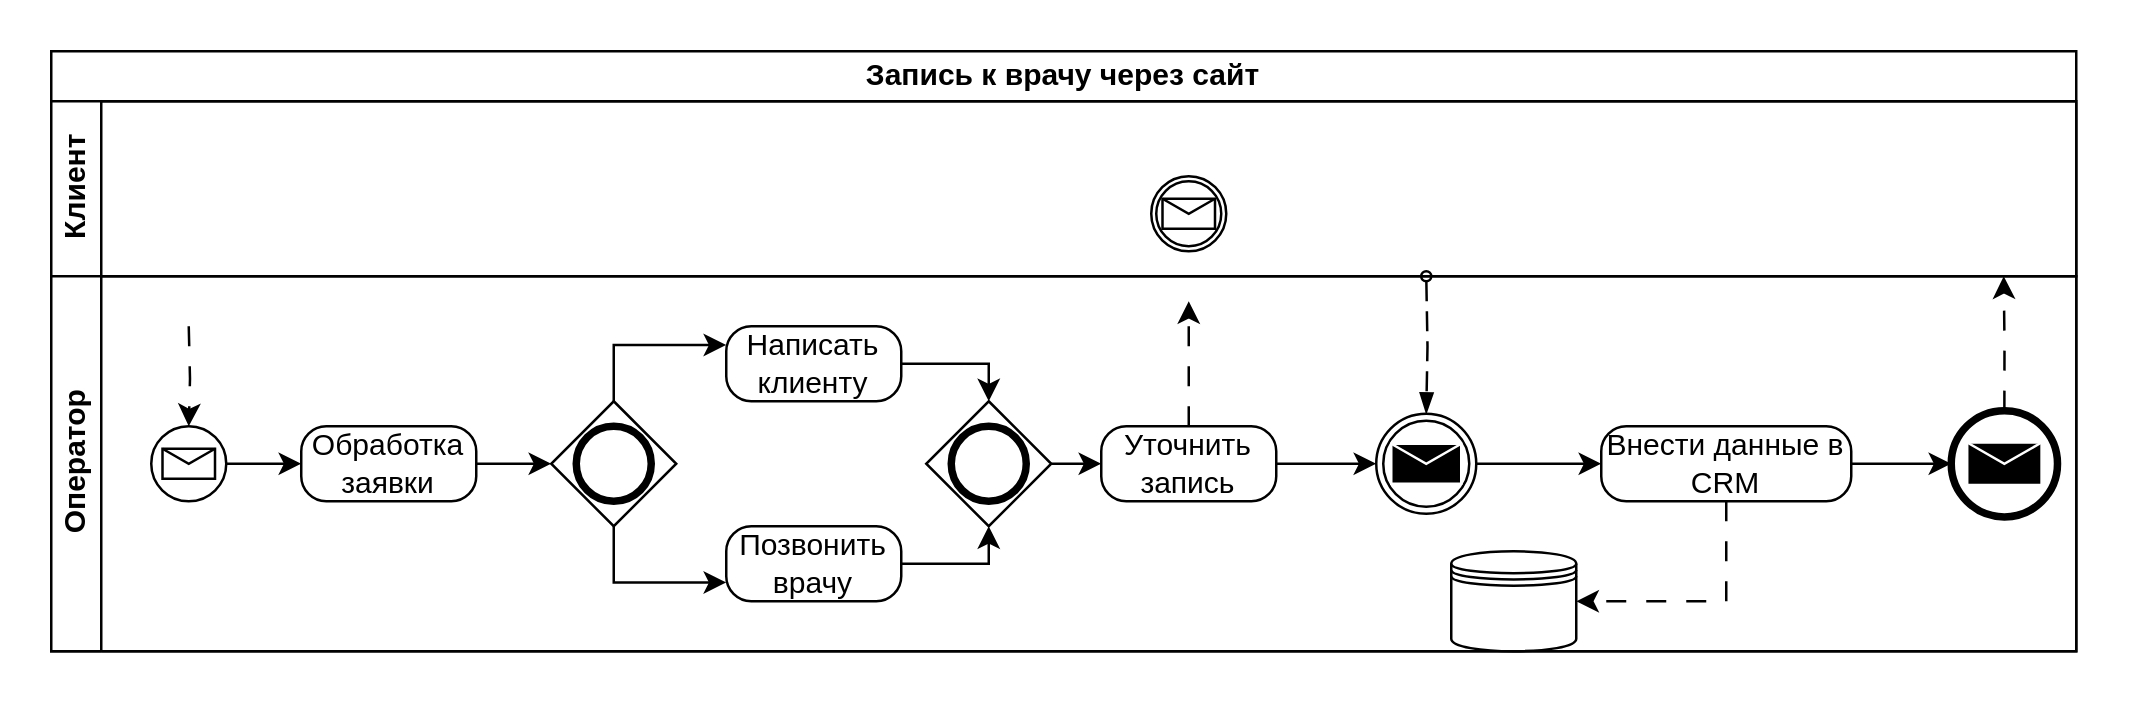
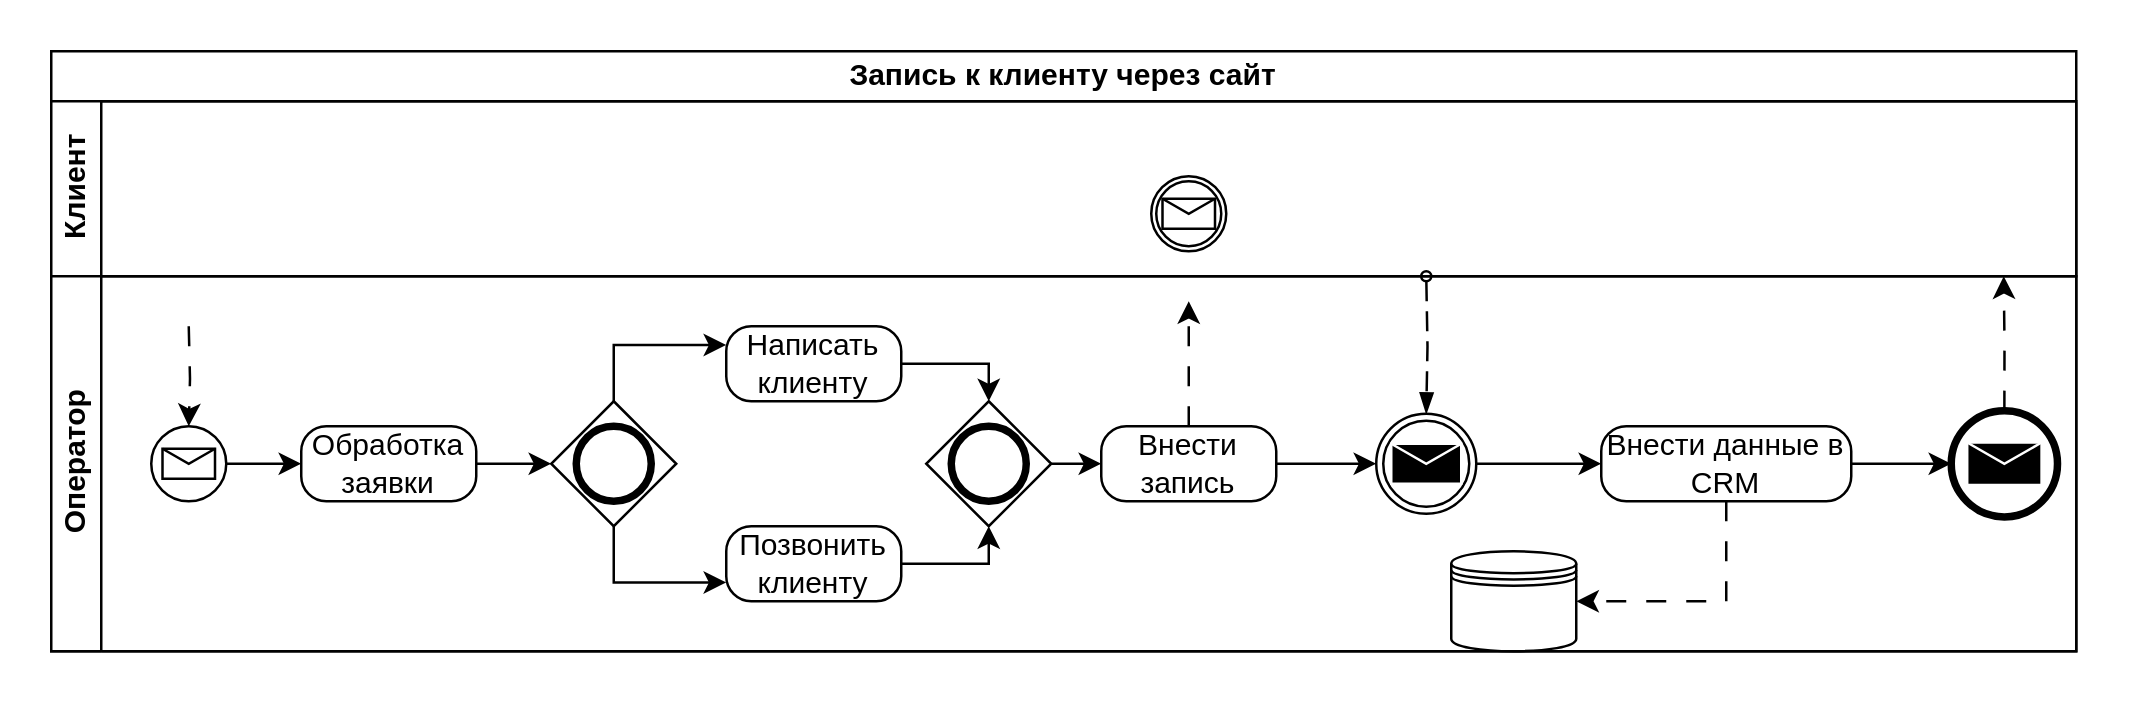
node "Запись к врачу через сайт": label "Запись к врачу через сайт" -> "Запись к клиенту через сайт"
node "Уточнить запись": label "Уточнить запись" -> "Внести запись"
node "Позвонить врачу": label "Позвонить врачу" -> "Позвонить клиенту"
